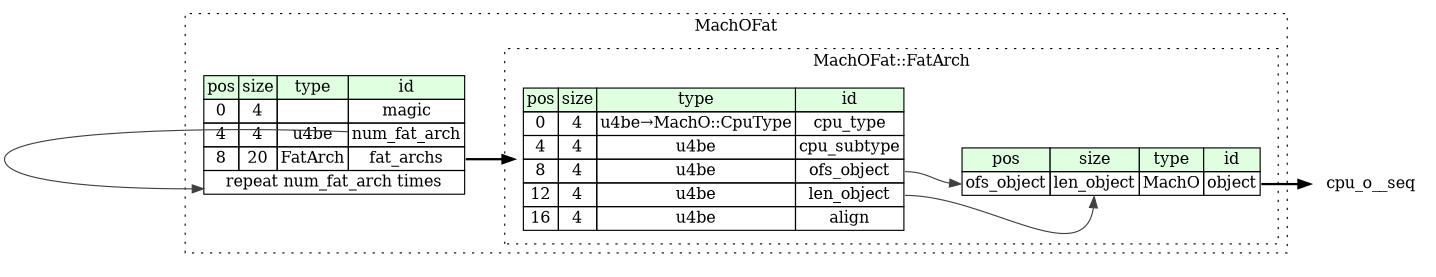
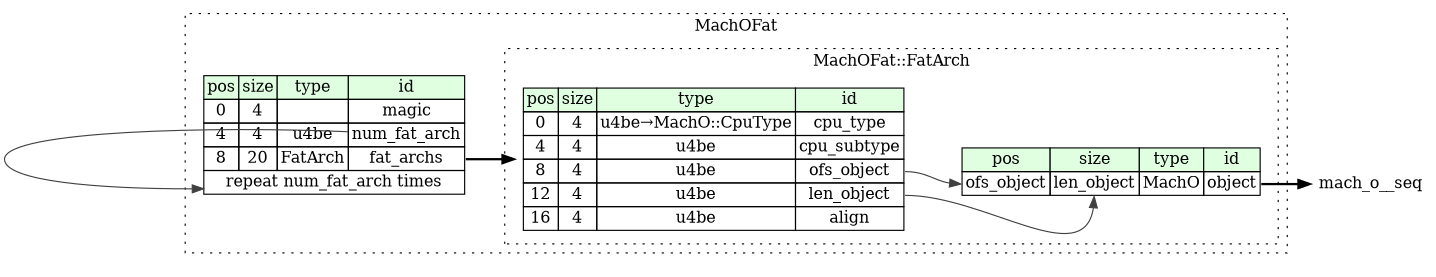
node "cpu_o__seq": label "cpu_o__seq" -> "mach_o__seq"
